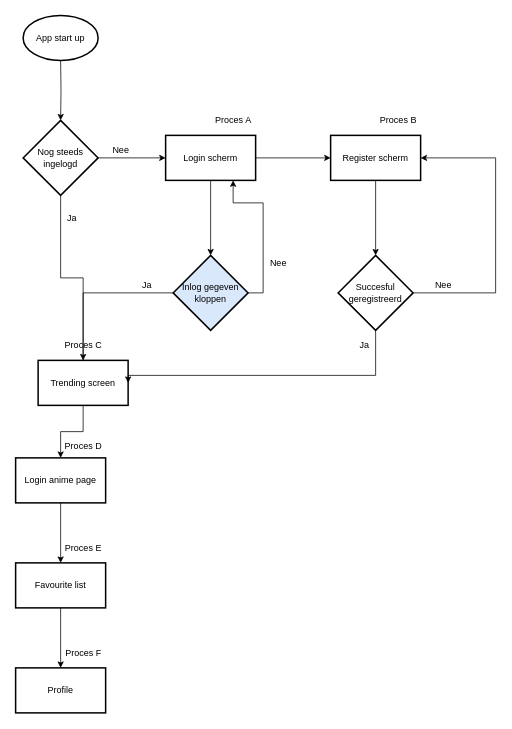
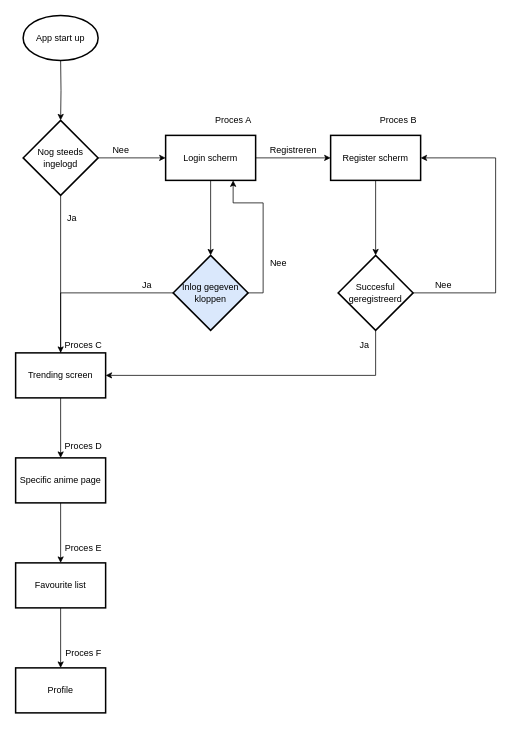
node "Registreren": added
node "Trending screen": moved (83, 383) -> (60, 375)
node "Login anime page": label "Login anime page" -> "Specific anime page"
